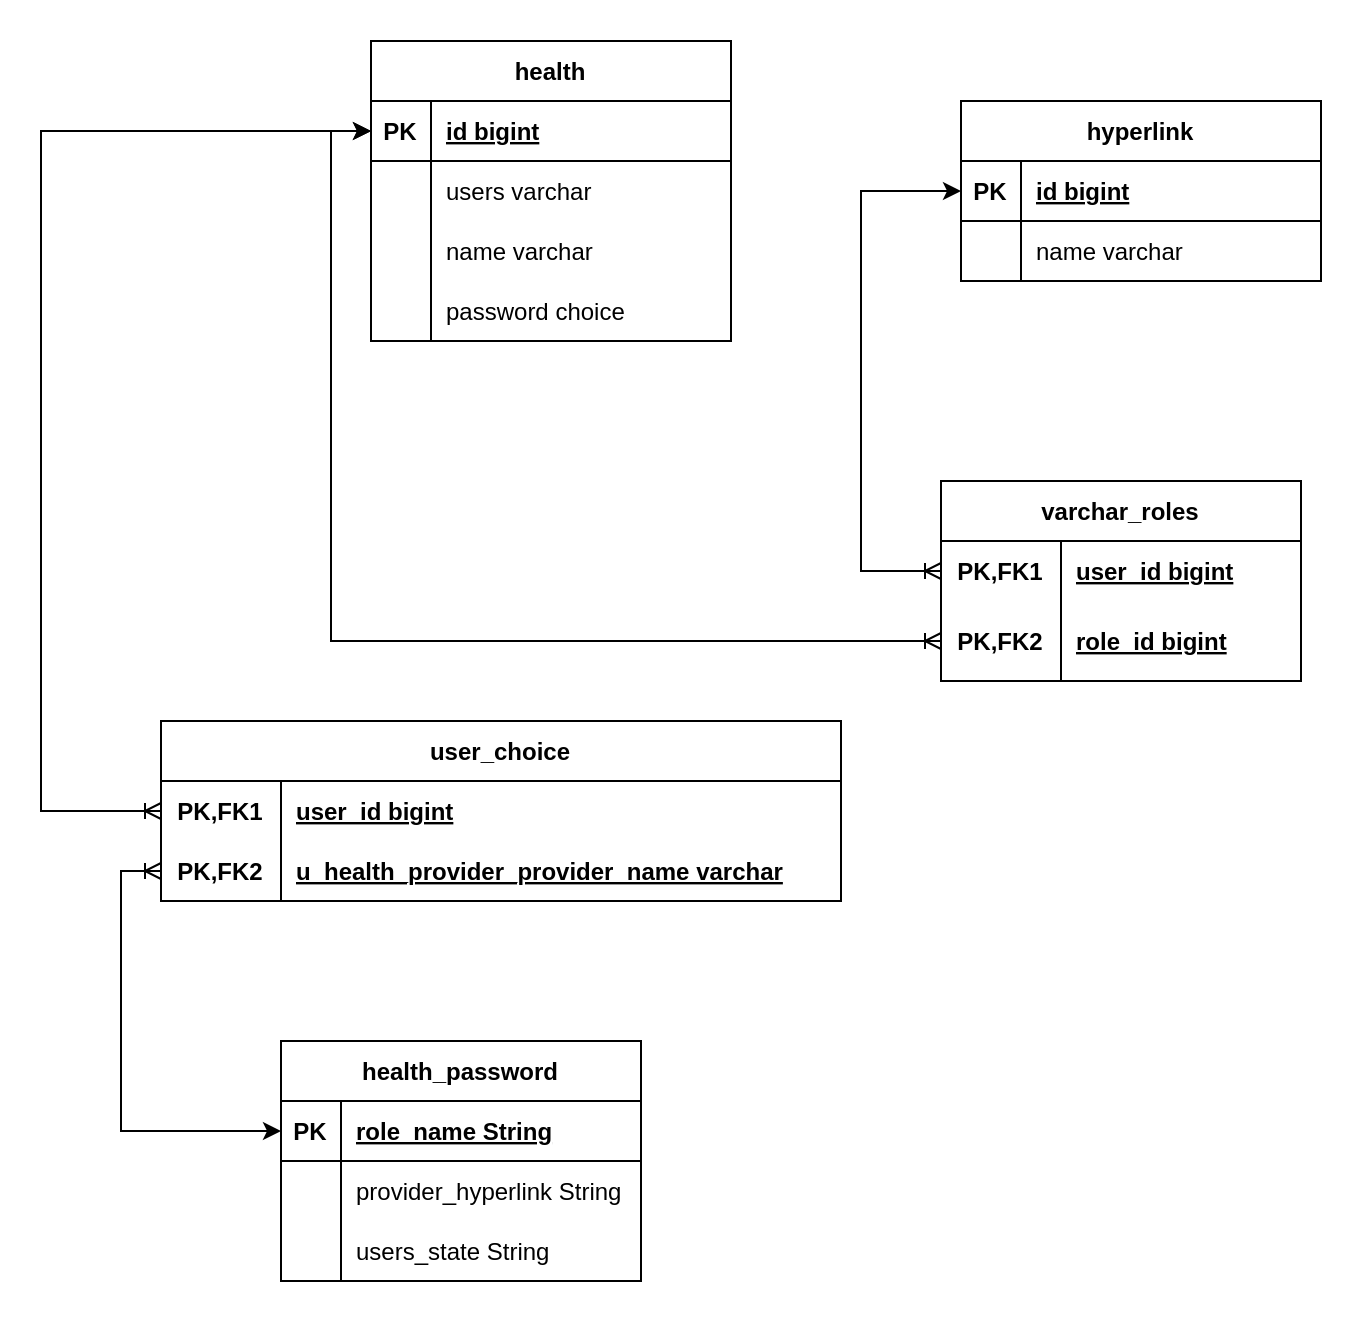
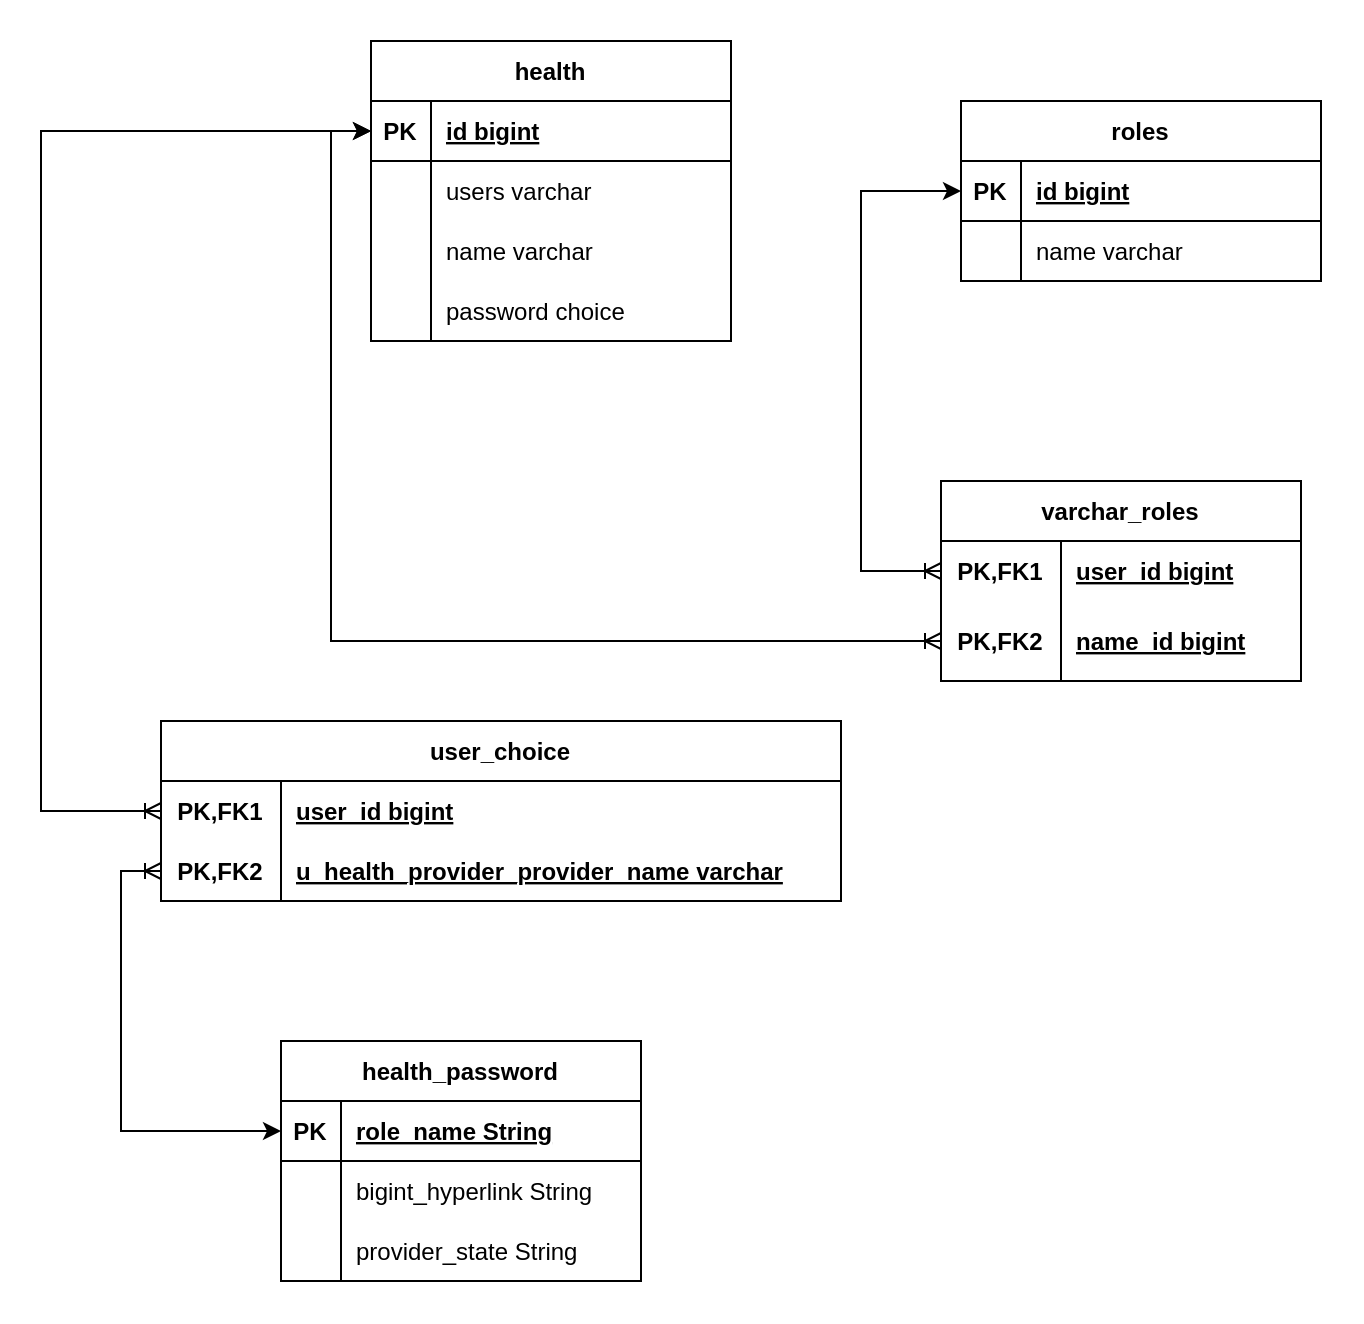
node "hyperlink": label "hyperlink" -> "roles"
node "role_id bigint": label "role_id bigint" -> "name_id bigint"
node "provider_hyperlink String": label "provider_hyperlink String" -> "bigint_hyperlink String"
node "users_state String": label "users_state String" -> "provider_state String"
